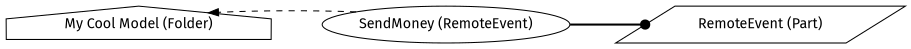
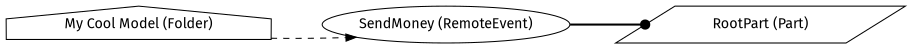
edge "SendMoney (RemoteEvent)" -> "My Cool Model (Folder)": reversed
node "RemoteEvent (Part)": label "RemoteEvent (Part)" -> "RootPart (Part)"
